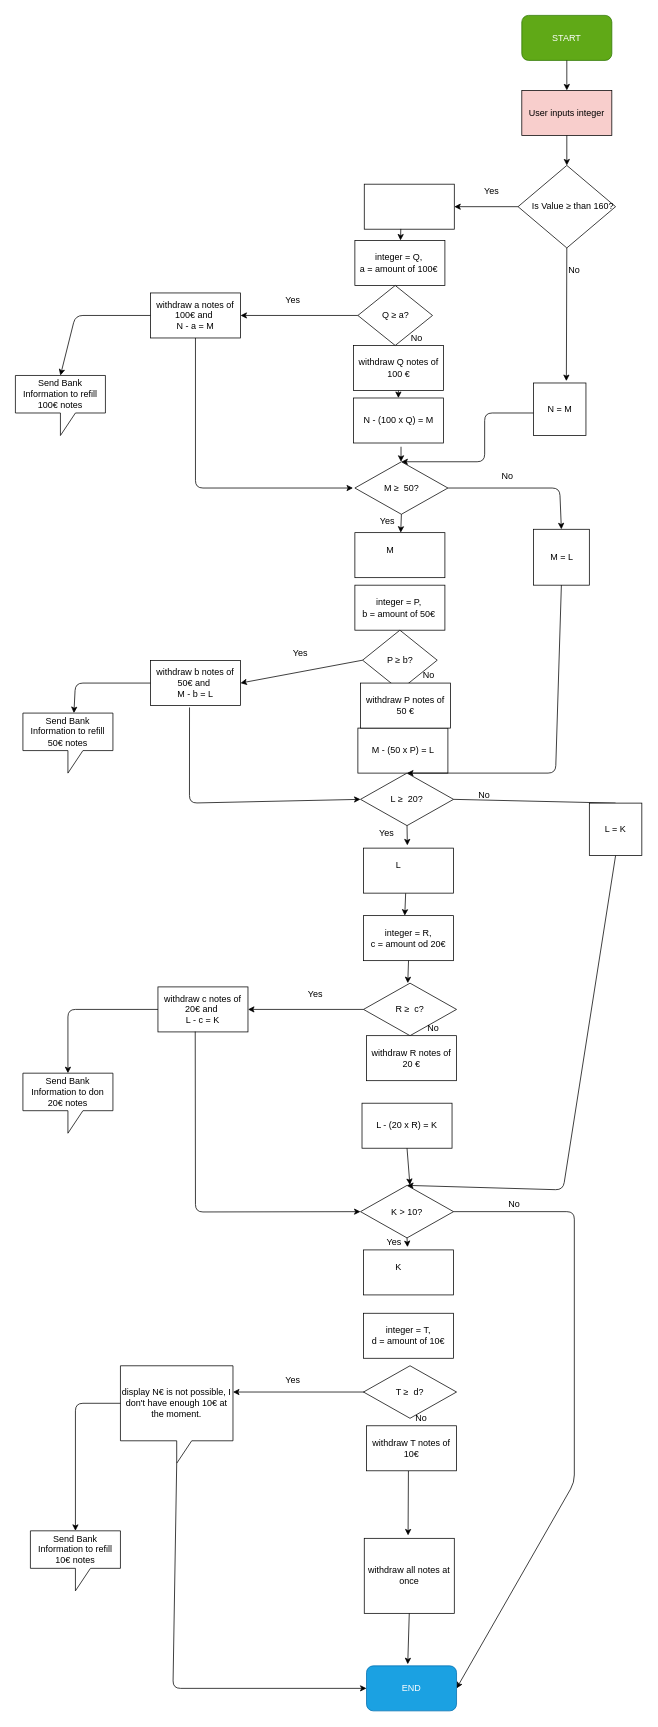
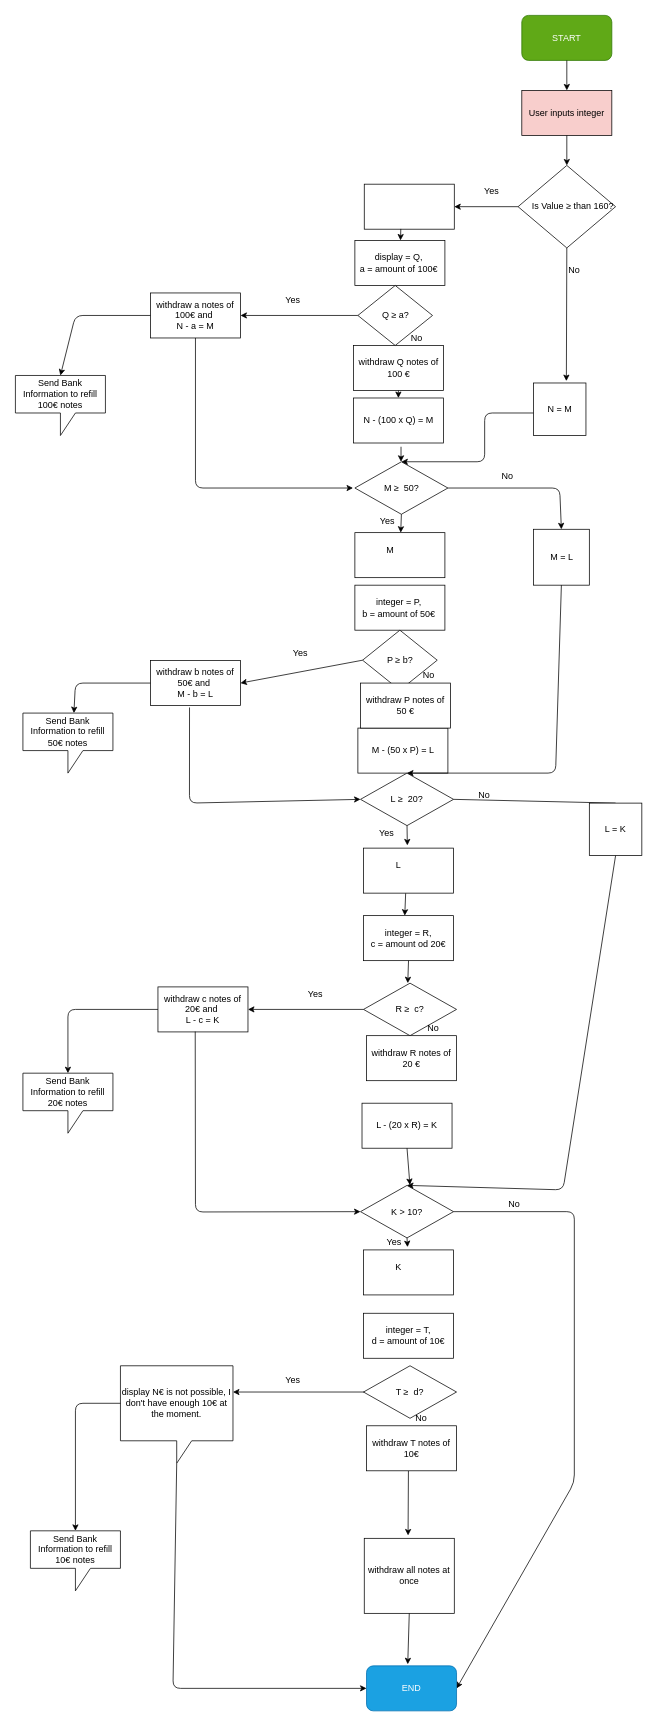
node "integer = Q, a = amount of 100€": label "integer = Q, a = amount of 100€" -> "display = Q, a = amount of 100€"
node "Send Bank Information to don 20€ notes": label "Send Bank Information to don 20€ notes" -> "Send Bank Information to refill 20€ notes"
